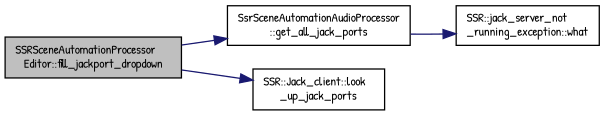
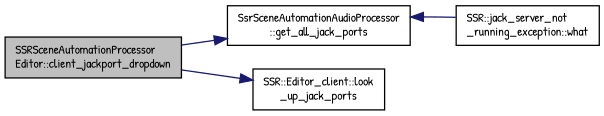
edge "SsrSceneAutomationAudioProcessor ::get_all_jack_ports" -> "SSR::jack_server_not _running_exception::what": reversed
node "SSRSceneAutomationProcessor Editor::fill_jackport_dropdown": label "SSRSceneAutomationProcessor Editor::fill_jackport_dropdown" -> "SSRSceneAutomationProcessor Editor::client_jackport_dropdown"
node "SSR::Jack_client::look _up_jack_ports": label "SSR::Jack_client::look _up_jack_ports" -> "SSR::Editor_client::look _up_jack_ports"
